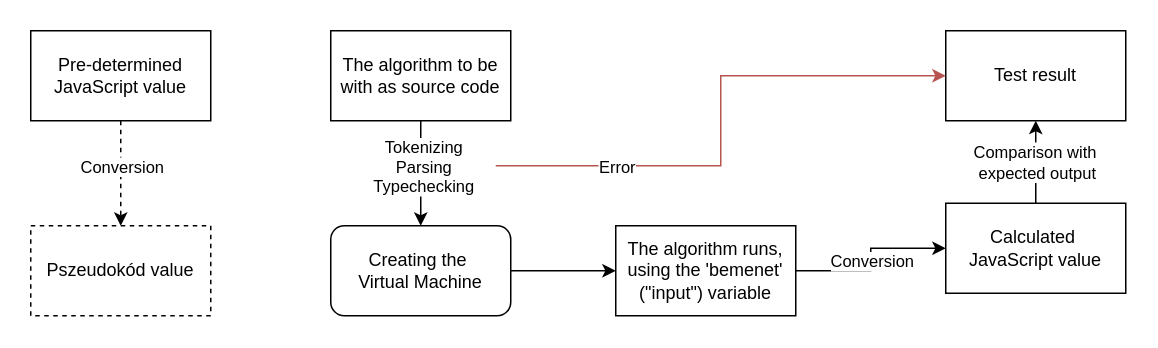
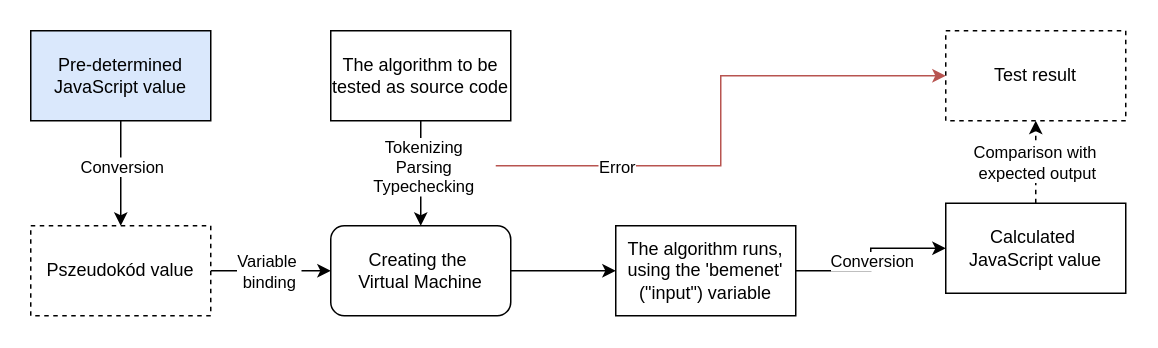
node "Pre-determined JavaScript value": fillcolor #ffffff -> #dae8fc
node "The algorithm to be with as source code": label "The algorithm to be with as source code" -> "The algorithm to be tested as source code"
node "Test result": style solid -> dashed
edge "Pre-determined JavaScript value" -> "Pszeudokód value": style dashed -> solid
edge "Calculated JavaScript value" -> "Test result": style solid -> dashed
edge "Pszeudokód value" -> "Creating the Virtual Machine": added, label "Variable binding"
